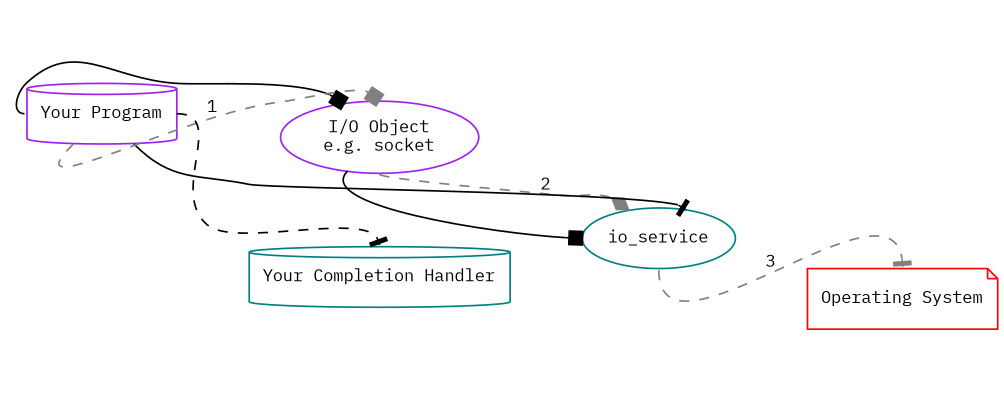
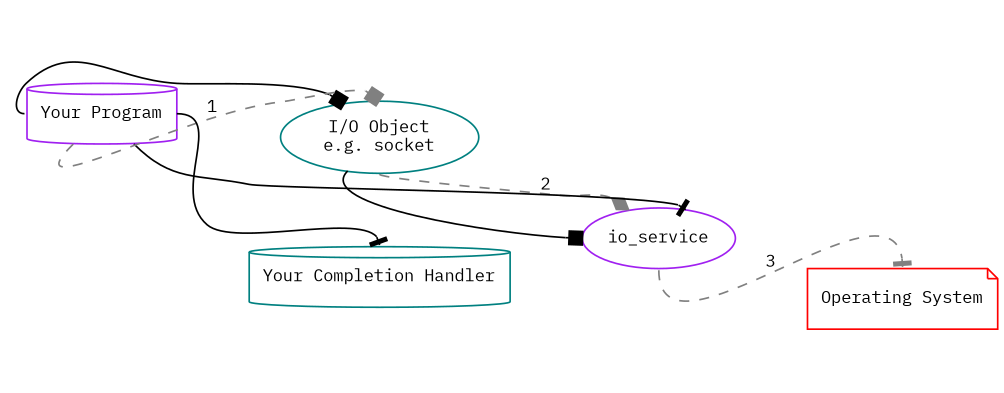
node "I/O Object e.g. socket": color purple -> teal
edge "Your Program" -> "Your Completion Handler": style dashed -> solid
node "io_service": color teal -> purple
